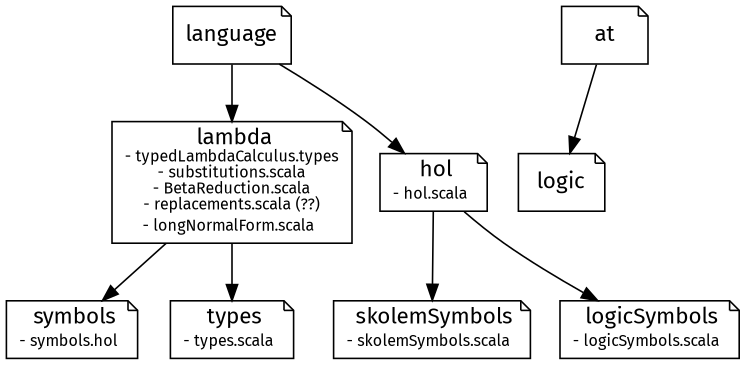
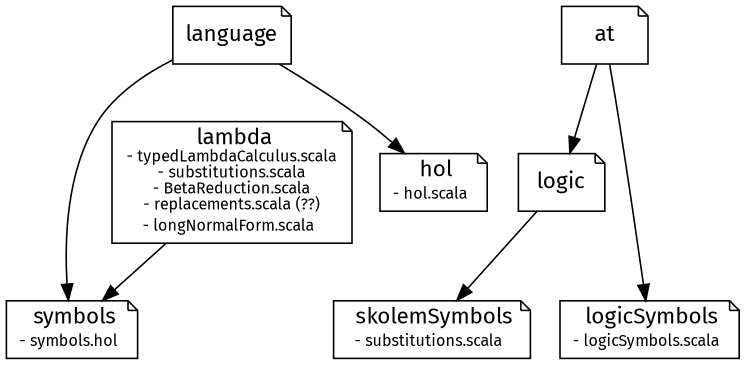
edge "language" -> "lambda": now "language" -> "symbols"
node "lambda": text "- typedLambdaCalculus.types" -> "- typedLambdaCalculus.scala"
edge "hol" -> "skolemSymbols": now "logic" -> "skolemSymbols"
edge "hol" -> "logicSymbols": now "at" -> "logicSymbols"
node "types": removed
node "skolemSymbols": text "- skolemSymbols.scala" -> "- substitutions.scala"
